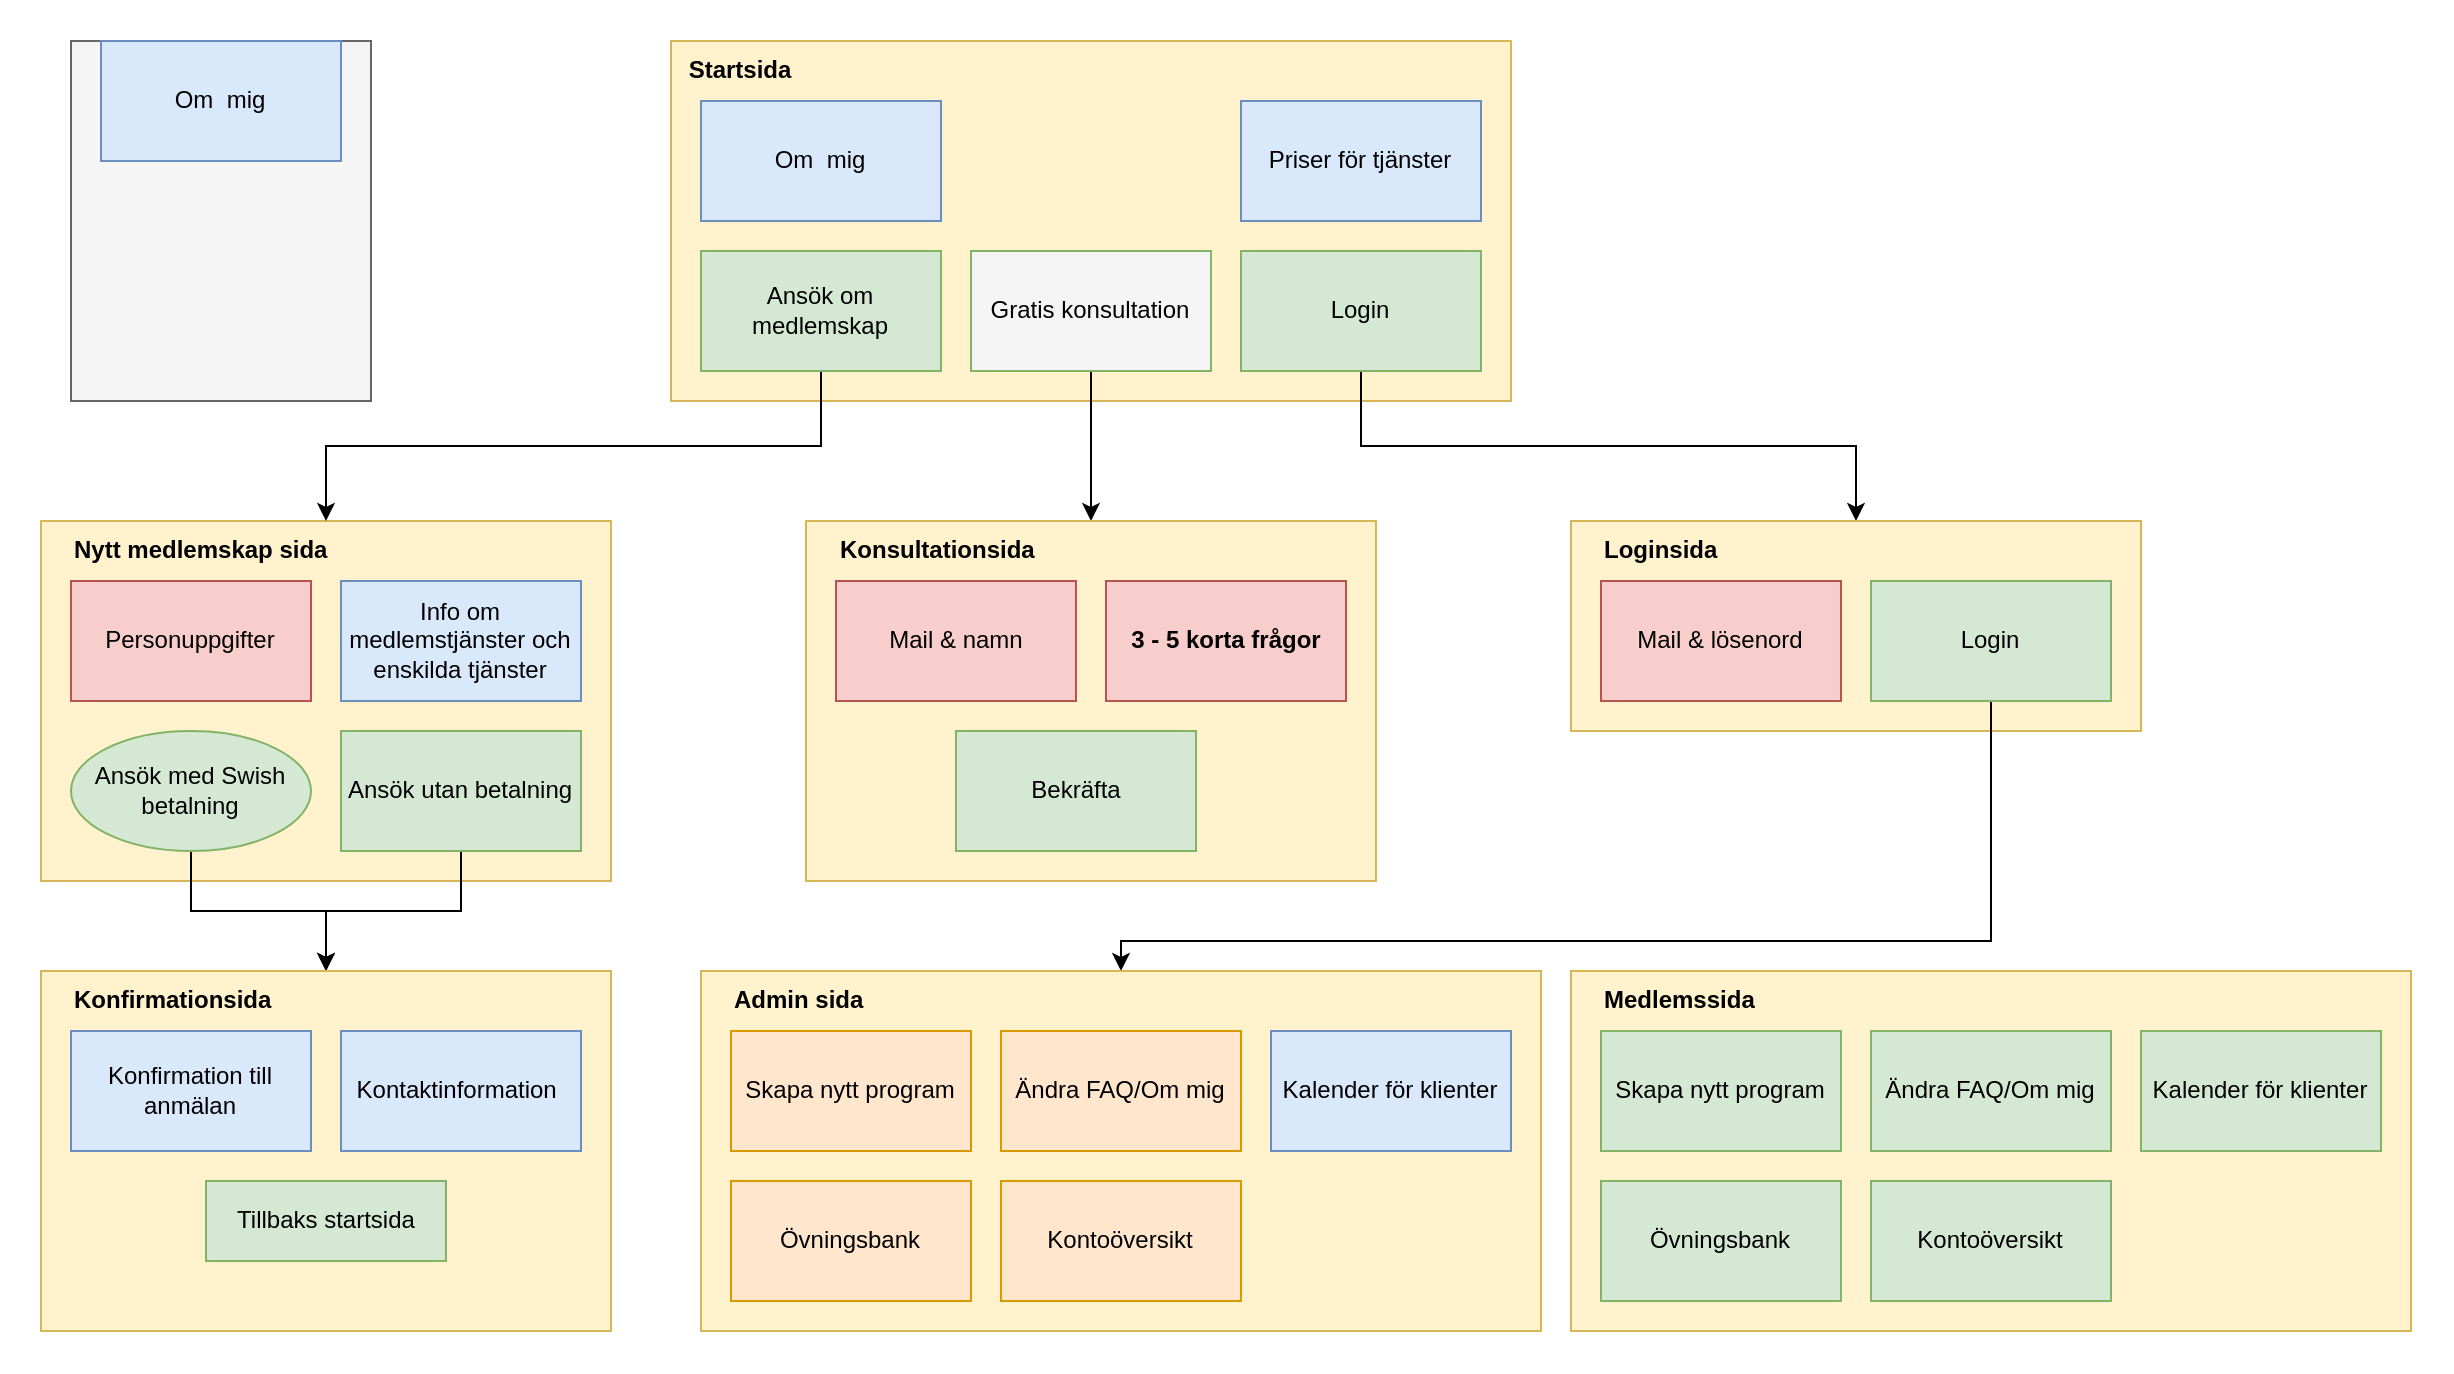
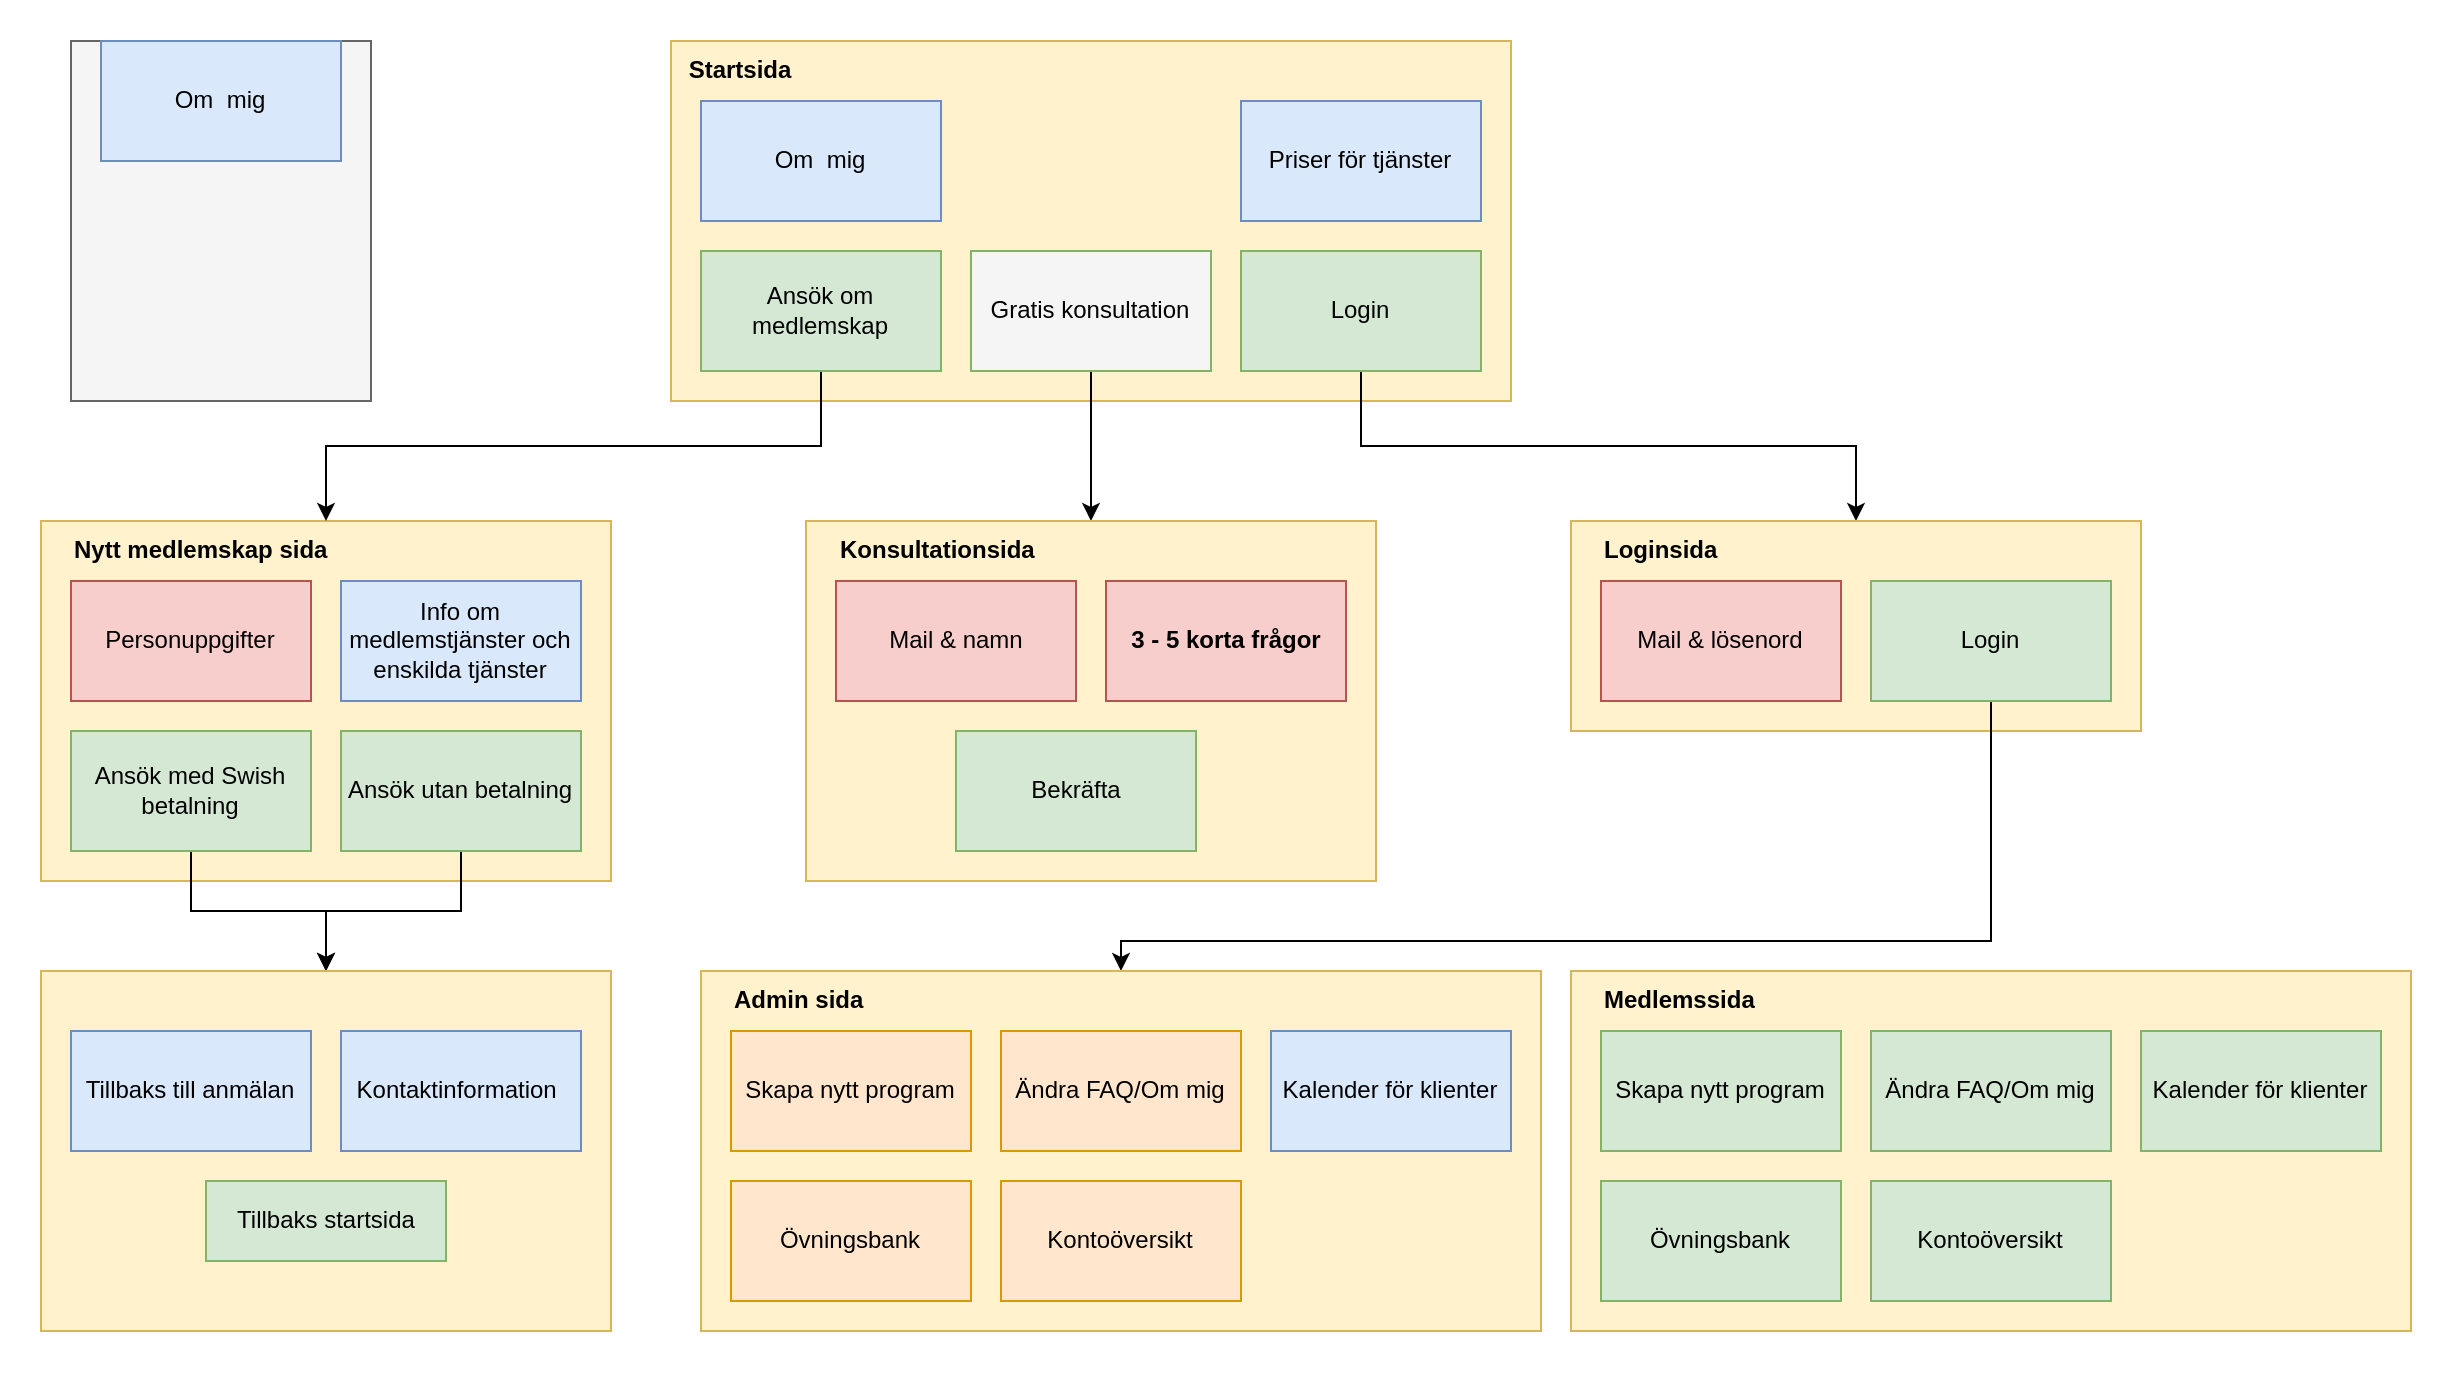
node "Ansök med Swish betalning": shape ellipse -> rectangle
node "Konfirmationsida": removed
node "Konfirmation till anmälan": label "Konfirmation till anmälan" -> "Tillbaks till anmälan"
